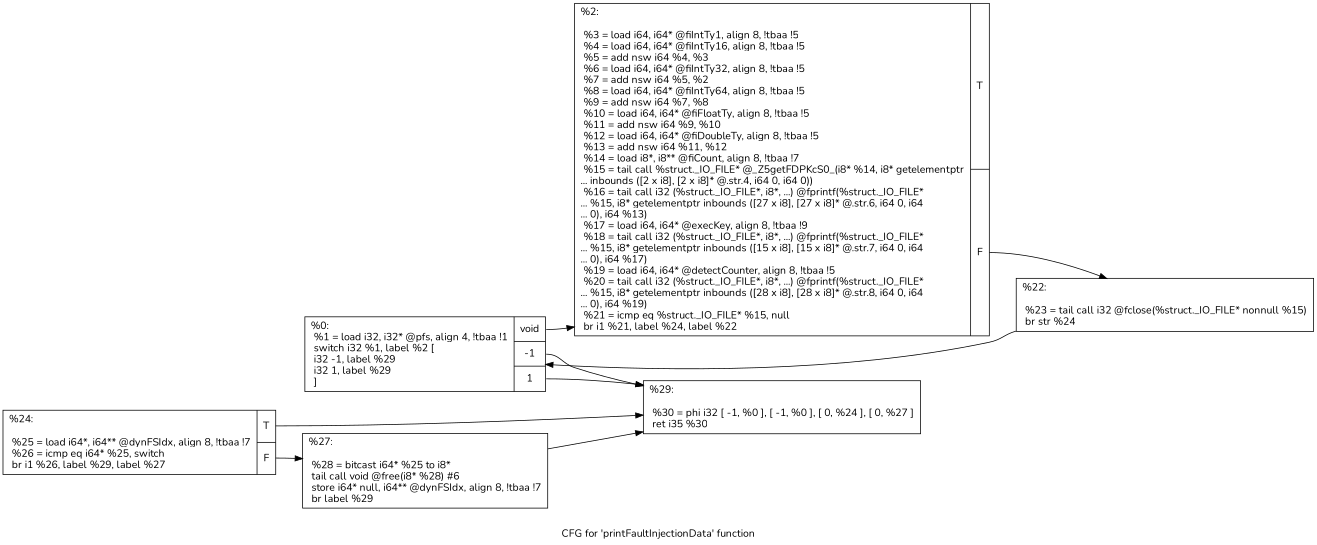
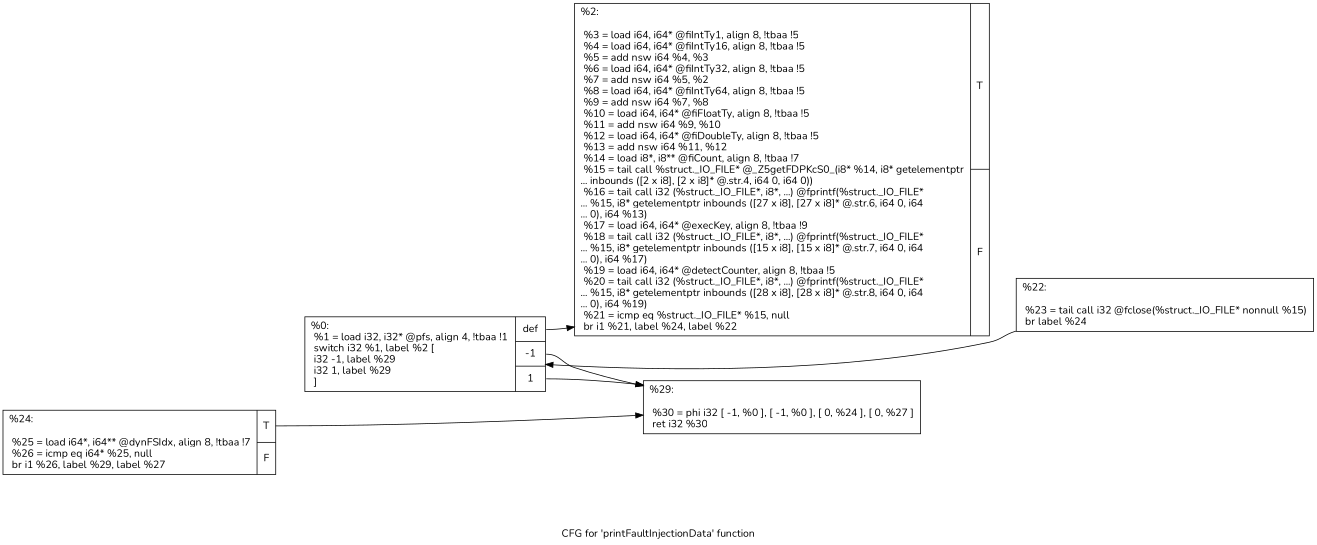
edge "%2:" -> "%22:": removed
node "%22:": text "br str %24" -> "br label %24"
node "%0:": text "void" -> "def"
node "%29:": text "ret i35 %30" -> "ret i32 %30"
node "%24:": text "%26 = icmp eq i64* %25, switch" -> "%26 = icmp eq i64* %25, null"
node "%27:": removed
